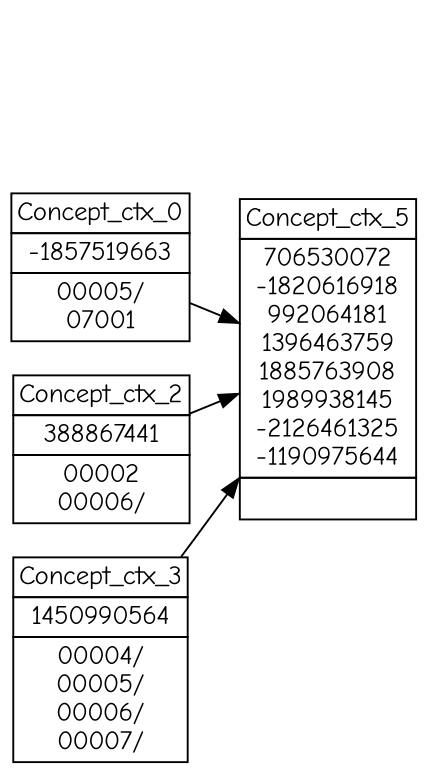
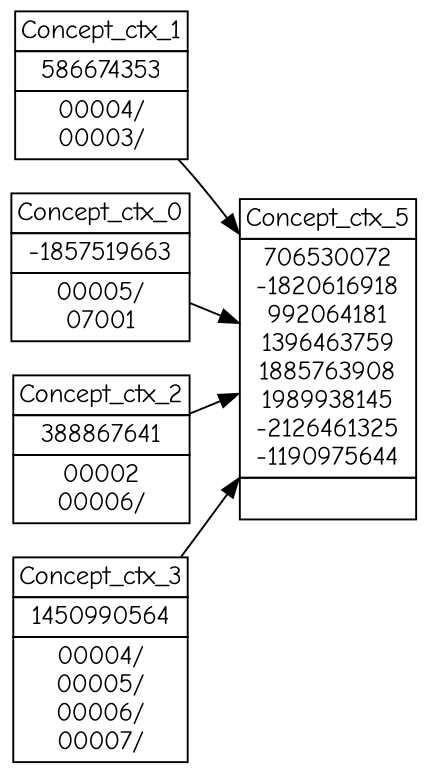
node "Concept_ctx_1": added
node "Concept_ctx_2": text "388867441" -> "388867641"
